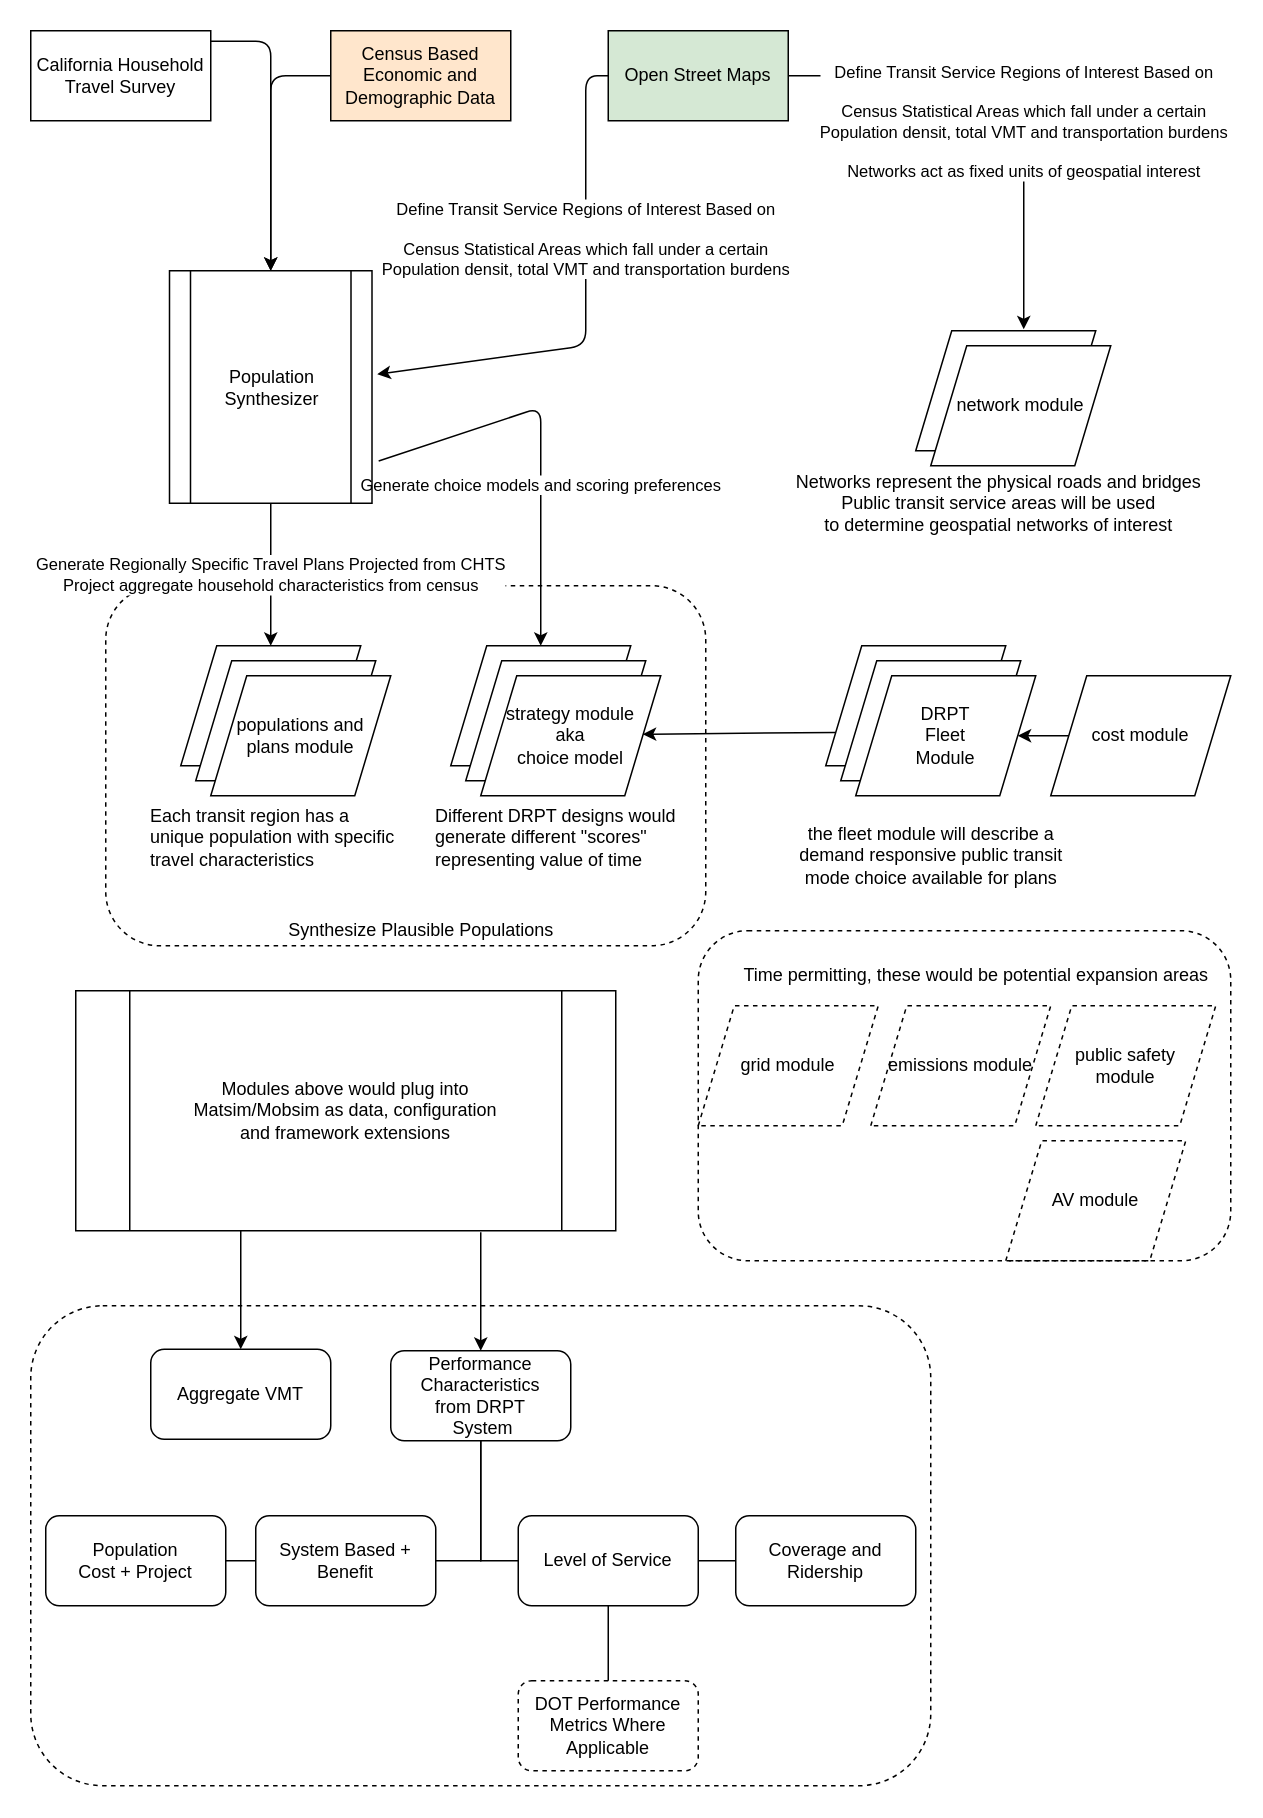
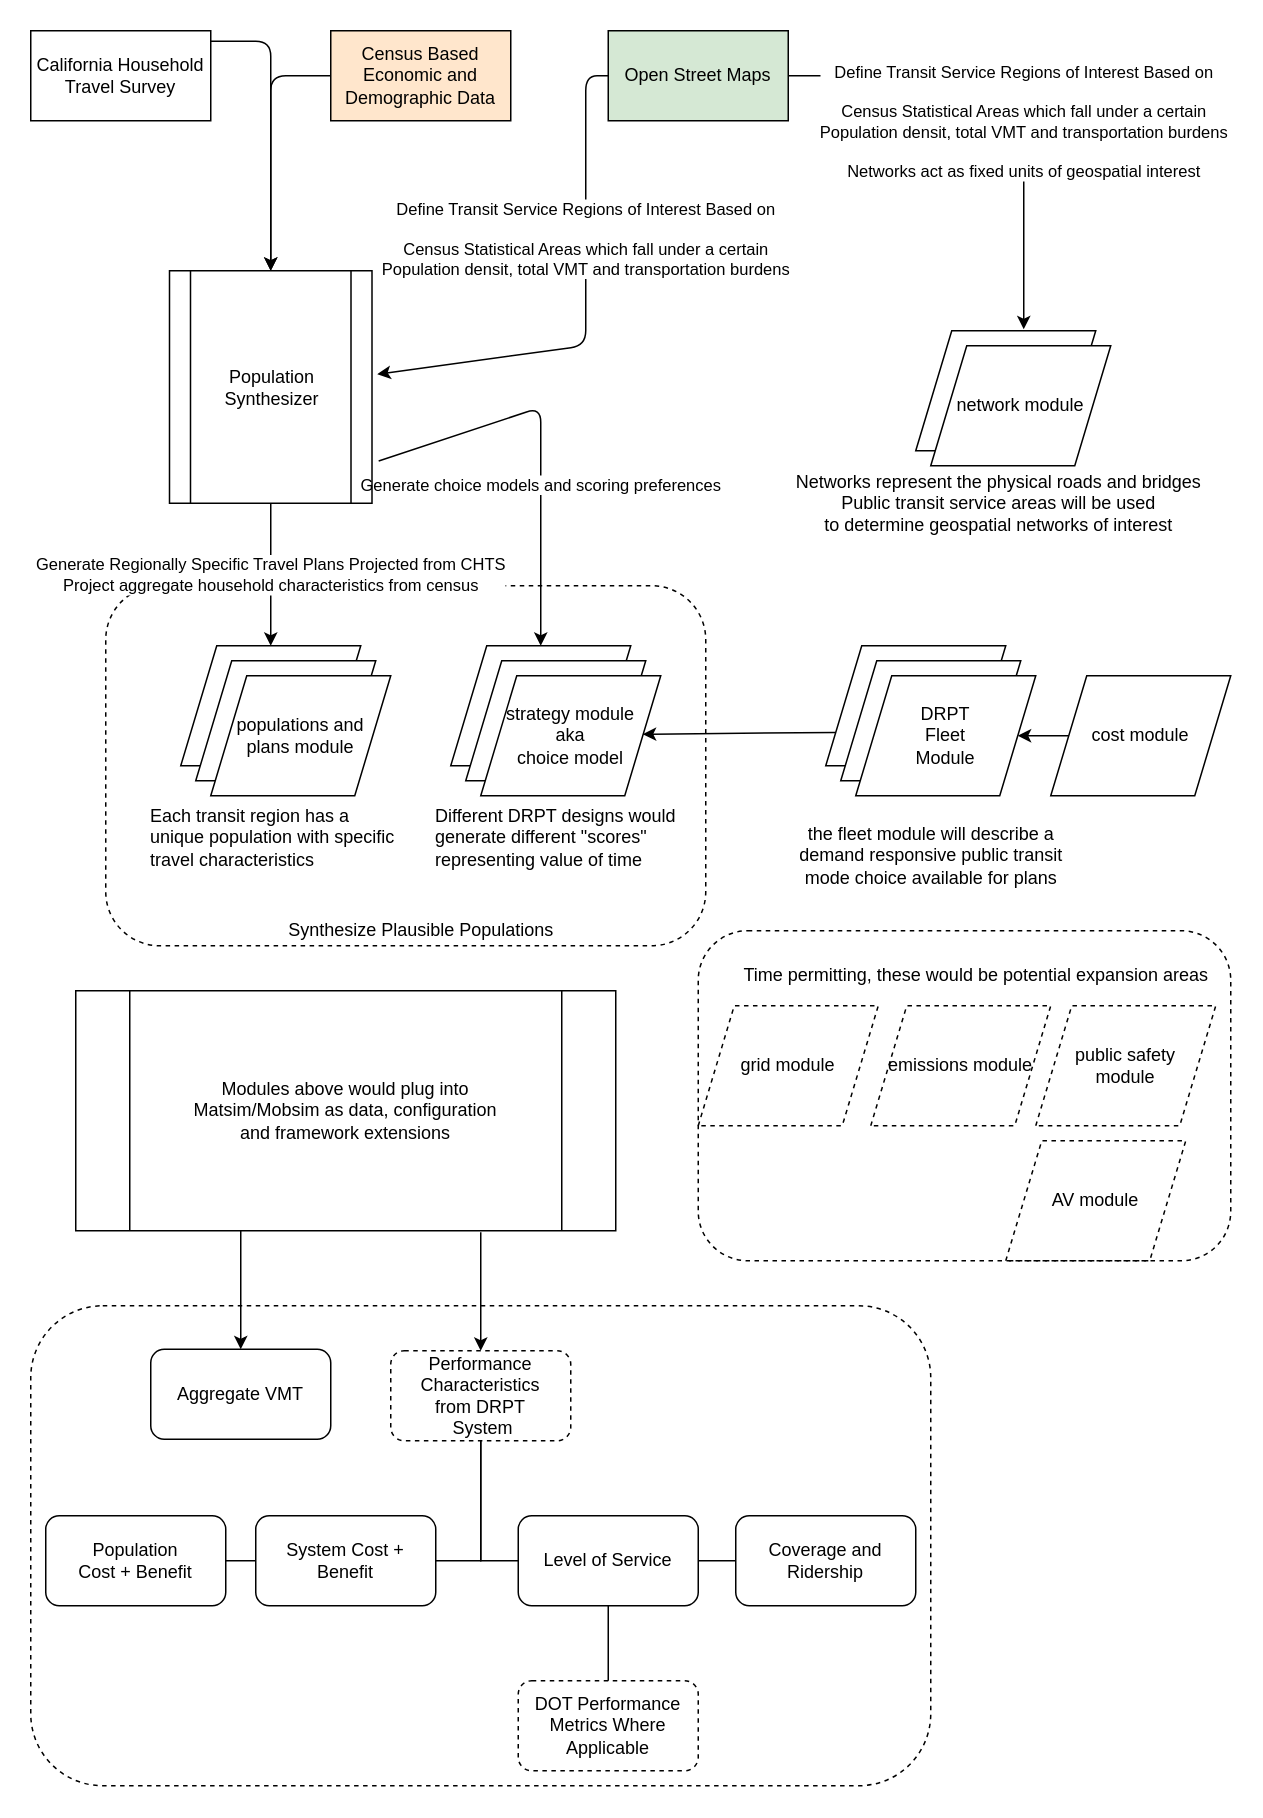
node "Performance Characteristics from DRPT System": style solid -> dashed
node "Population Cost + Project": label "Population Cost + Project" -> "Population Cost + Benefit"
node "System Based + Benefit": label "System Based + Benefit" -> "System Cost + Benefit"
